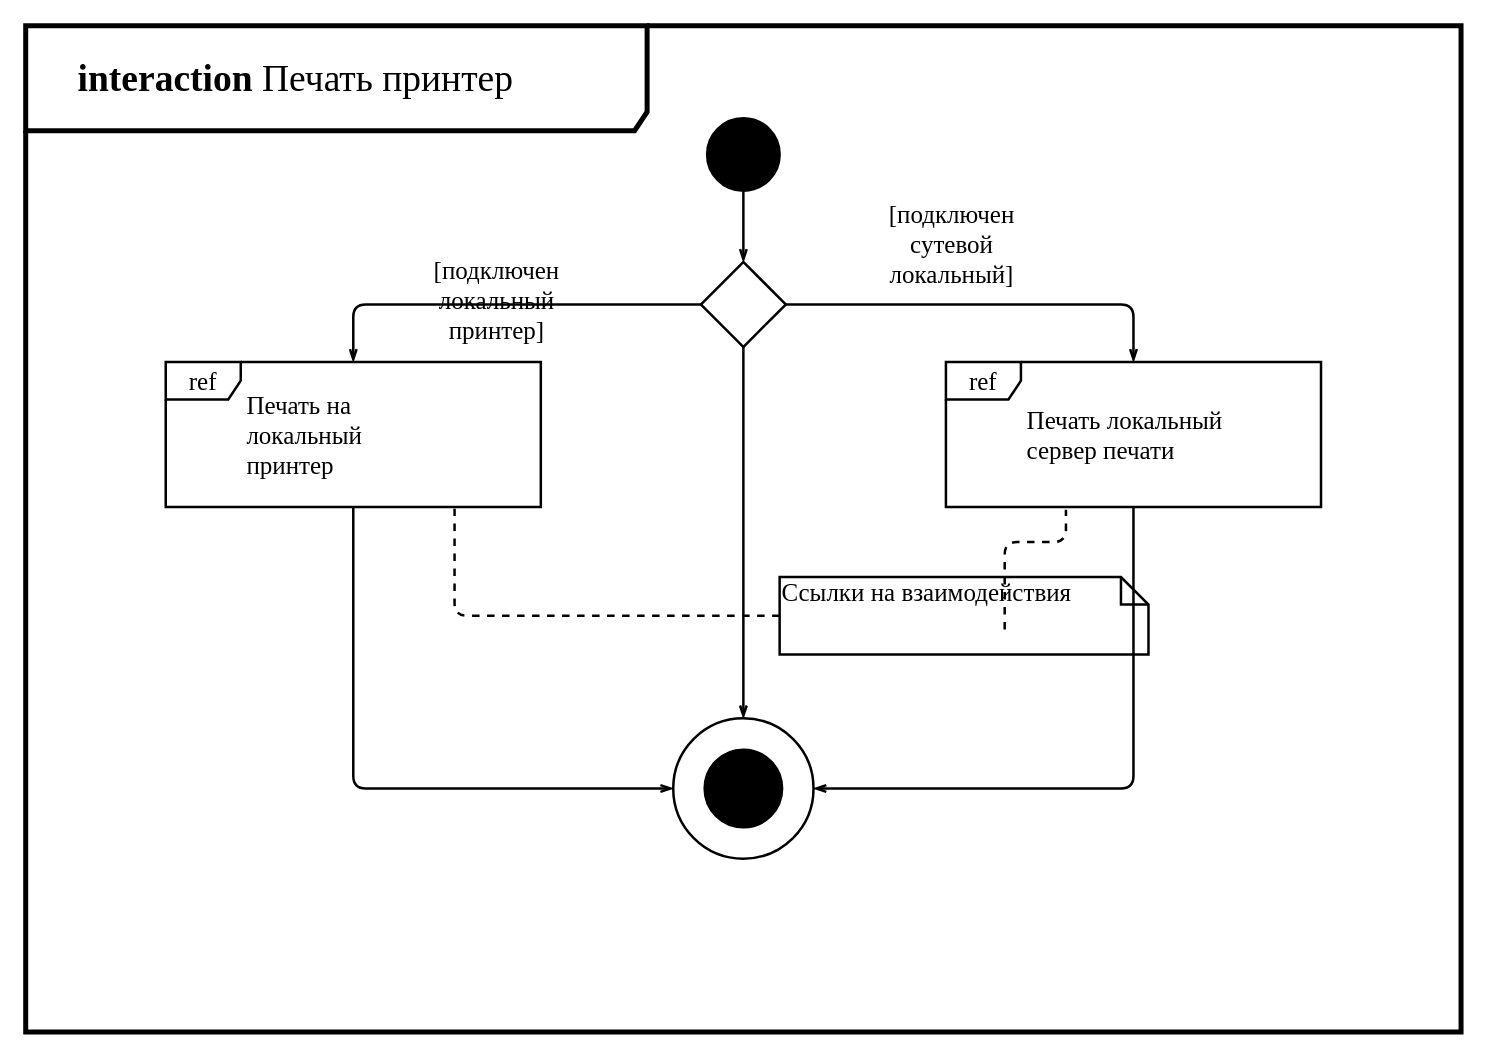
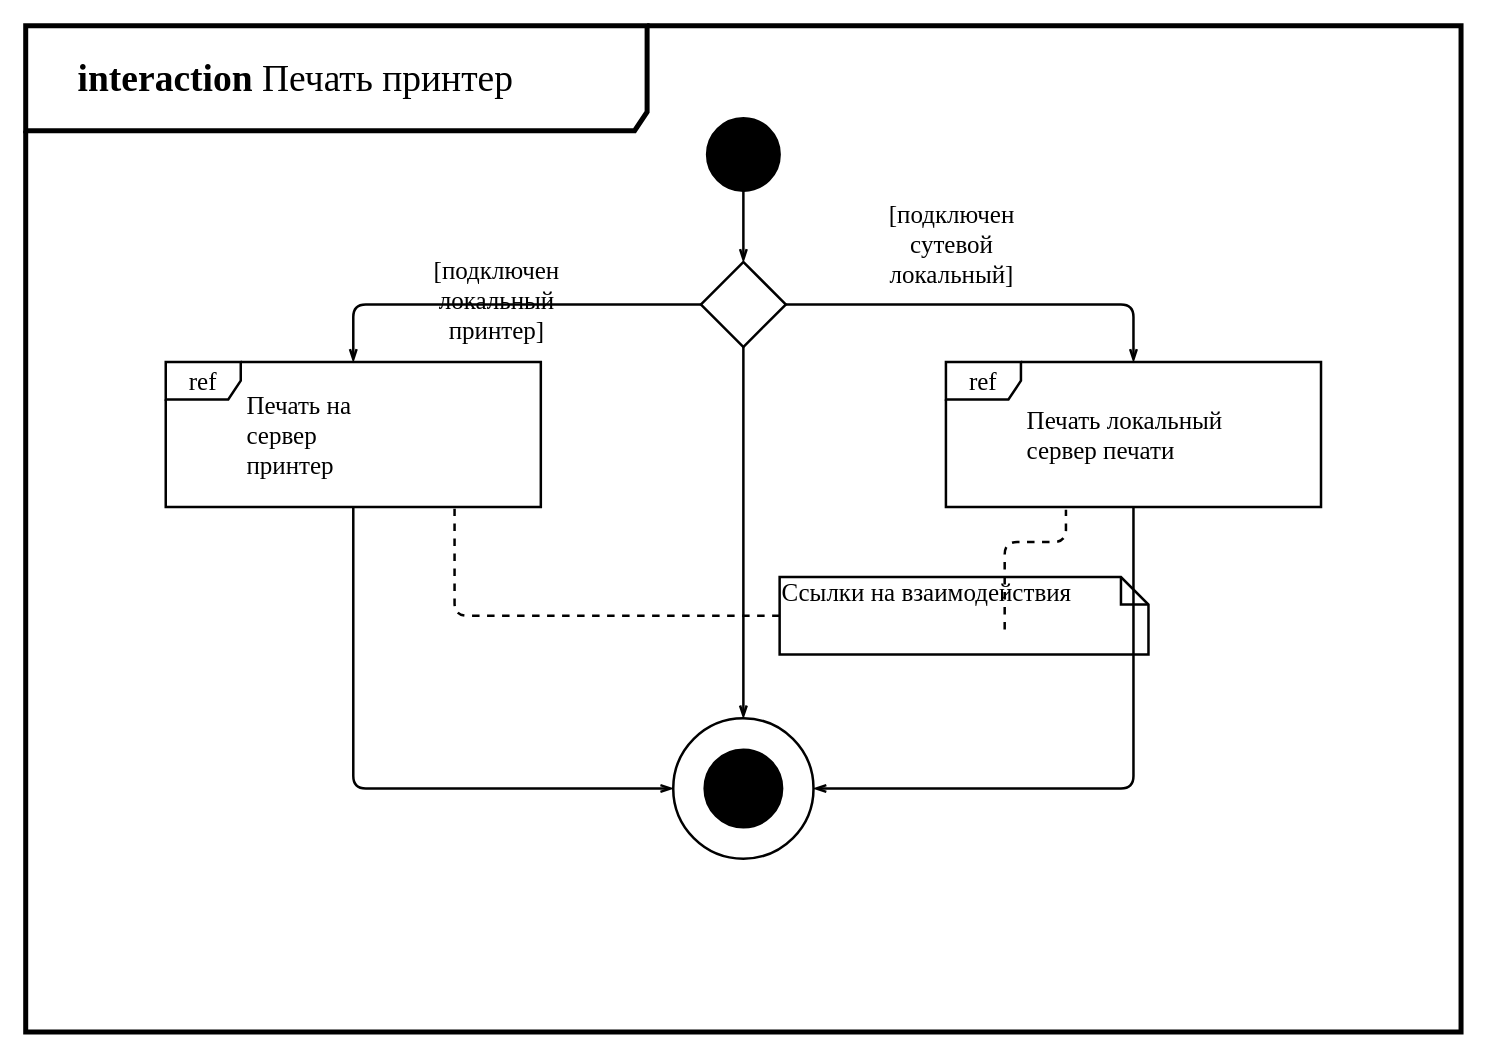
node "Печать на локальный принтер": label "Печать на локальный принтер" -> "Печать на сервер принтер"
